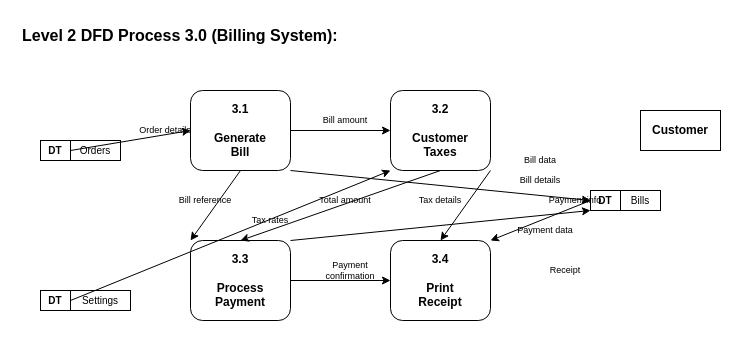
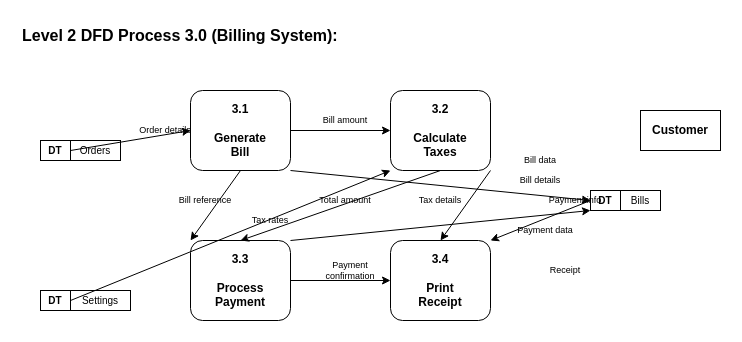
node "3.2 Customer Taxes": label "3.2 Customer Taxes" -> "3.2 Calculate Taxes"
